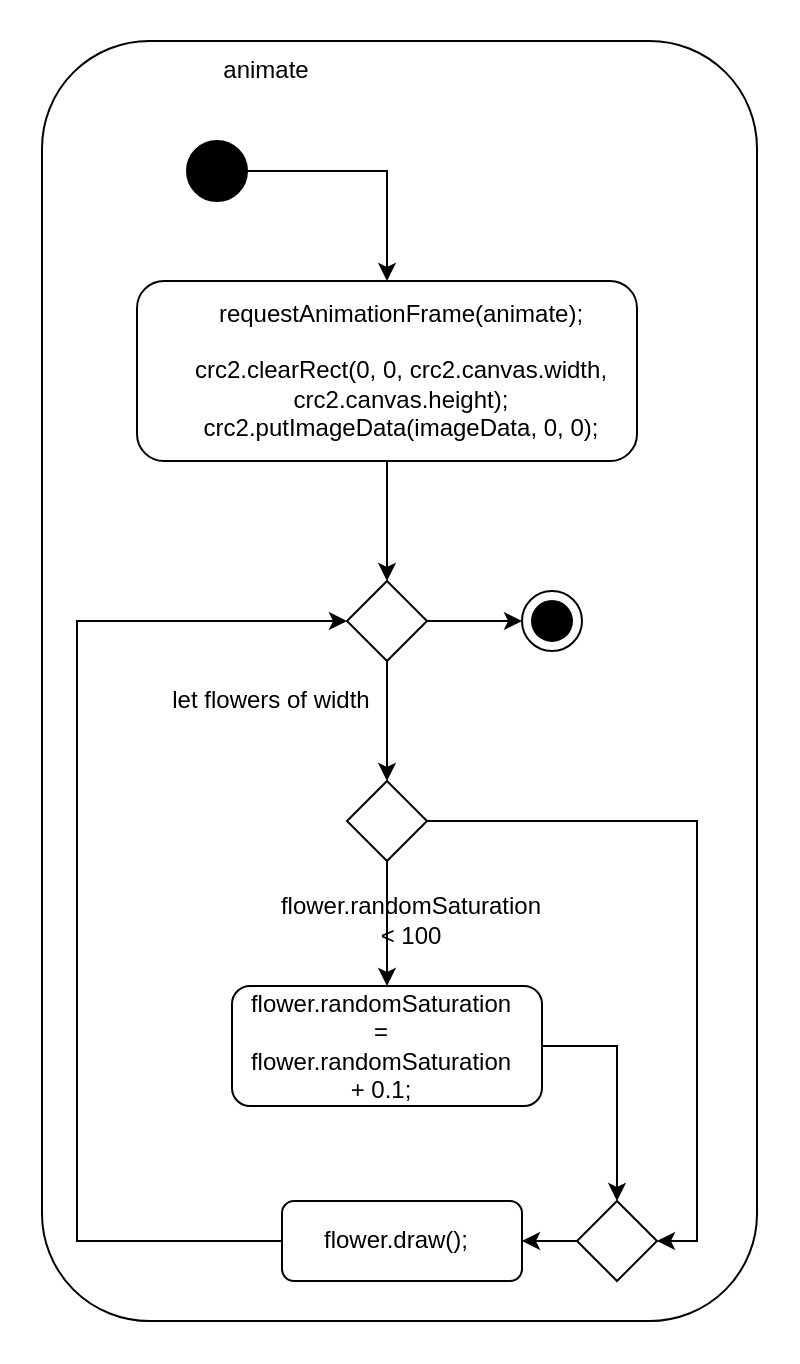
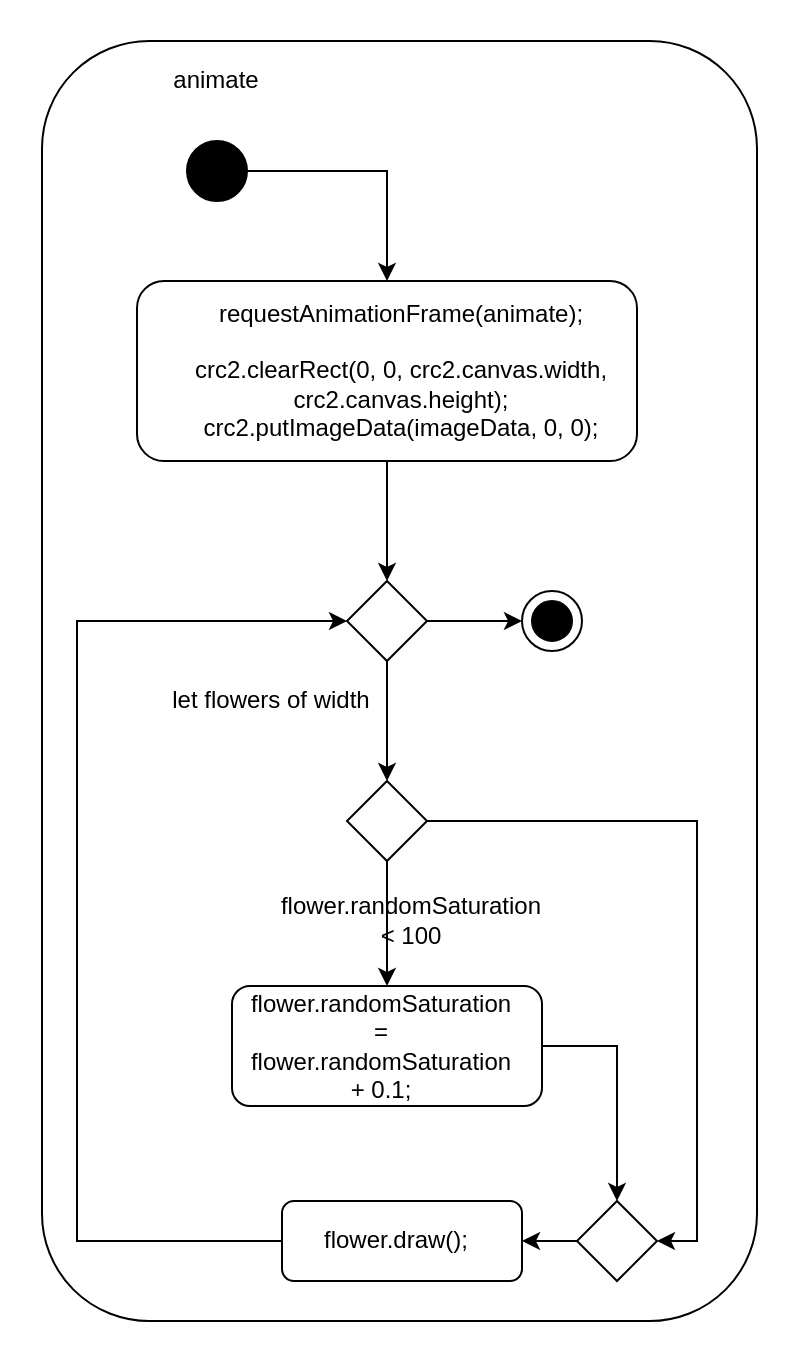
node "animate": moved (267, 71) -> (217, 81)
